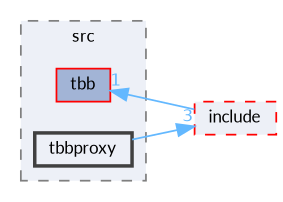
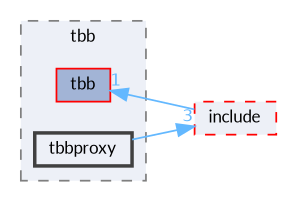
cluster "src": label "src" -> "tbb"
